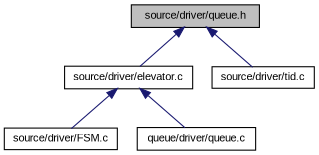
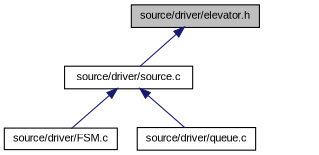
node "source/driver/queue.h": label "source/driver/queue.h" -> "source/driver/elevator.h"
node "source/driver/elevator.c": label "source/driver/elevator.c" -> "source/driver/source.c"
node "source/driver/tid.c": removed
node "queue/driver/queue.c": label "queue/driver/queue.c" -> "source/driver/queue.c"
